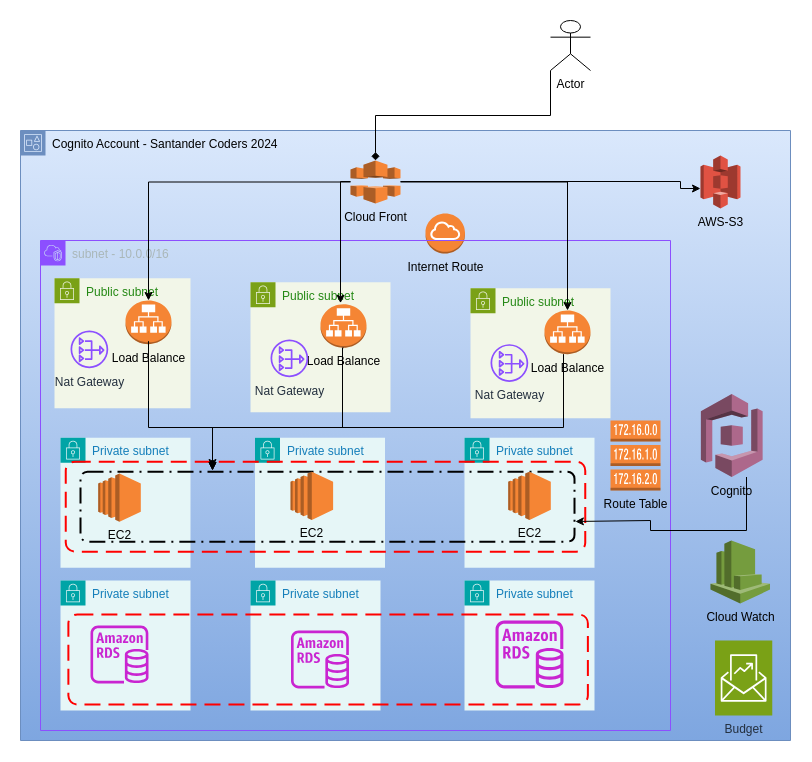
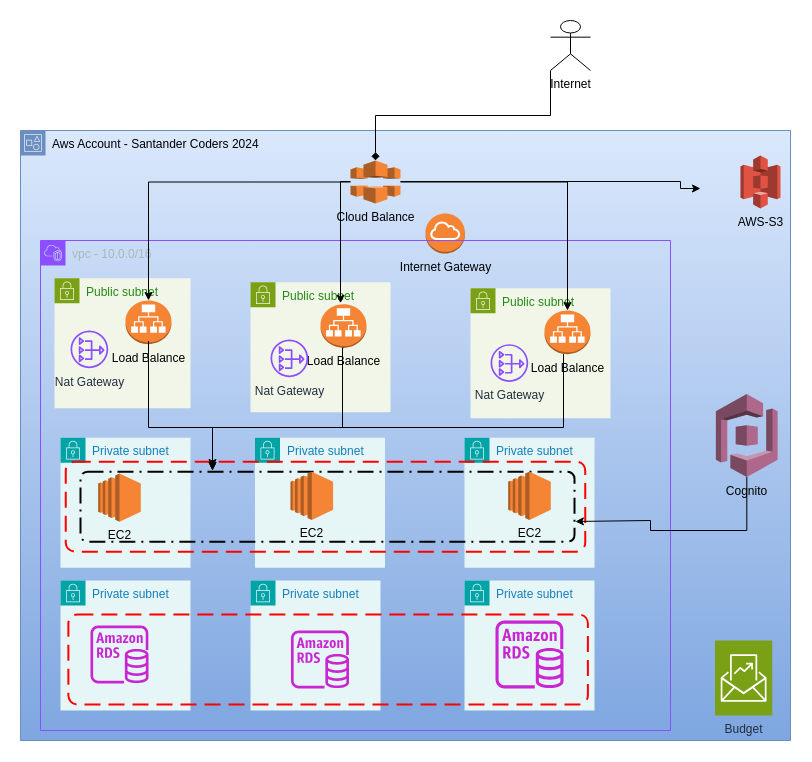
node "Actor": label "Actor" -> "Internet"
node "Cognito Account - Santander Coders 2024": label "Cognito Account - Santander Coders 2024" -> "Aws Account - Santander Coders 2024"
node "AWS-S3": moved (721, 182) -> (761, 182)
node "Cloud Front": label "Cloud Front" -> "Cloud Balance"
node "subnet - 10.0.0/16": label "subnet - 10.0.0/16" -> "vpc - 10.0.0/16"
node "Internet Route": label "Internet Route" -> "Internet Gateway"
node "Cognito": moved (732, 436) -> (747, 436)
node "Route Table": removed
node "Cloud Watch": removed
